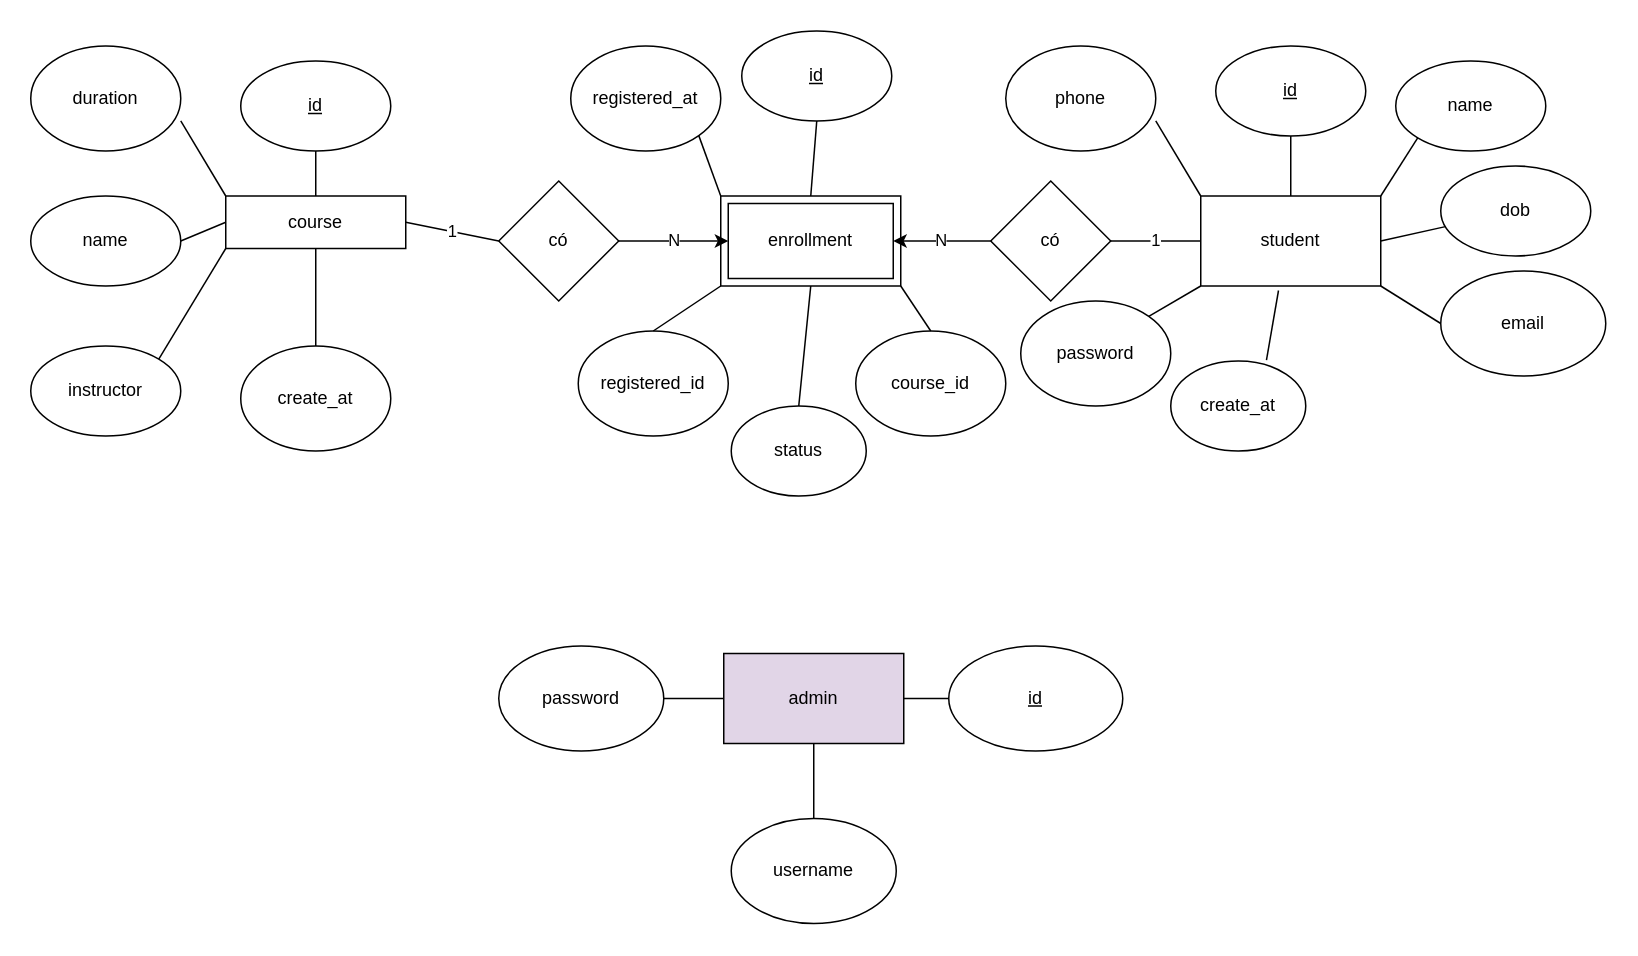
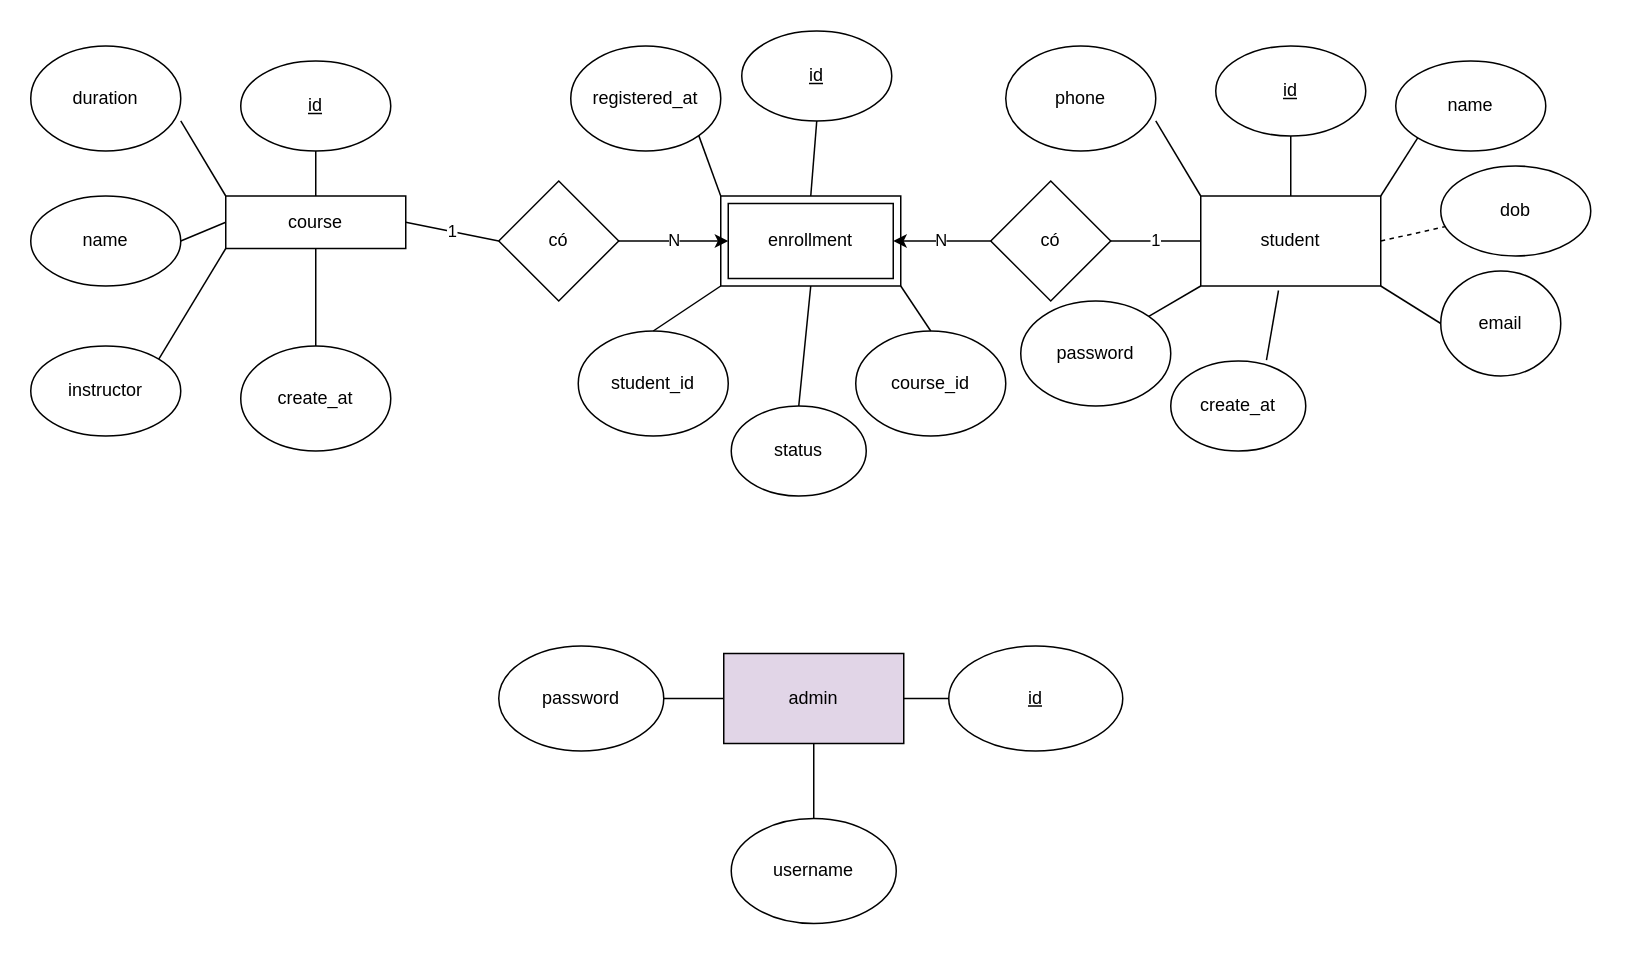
edge "dob" -- "student": style solid -> dashed
node "email": size 165x105 -> 120x105
node "registered_id": label "registered_id" -> "student_id"
